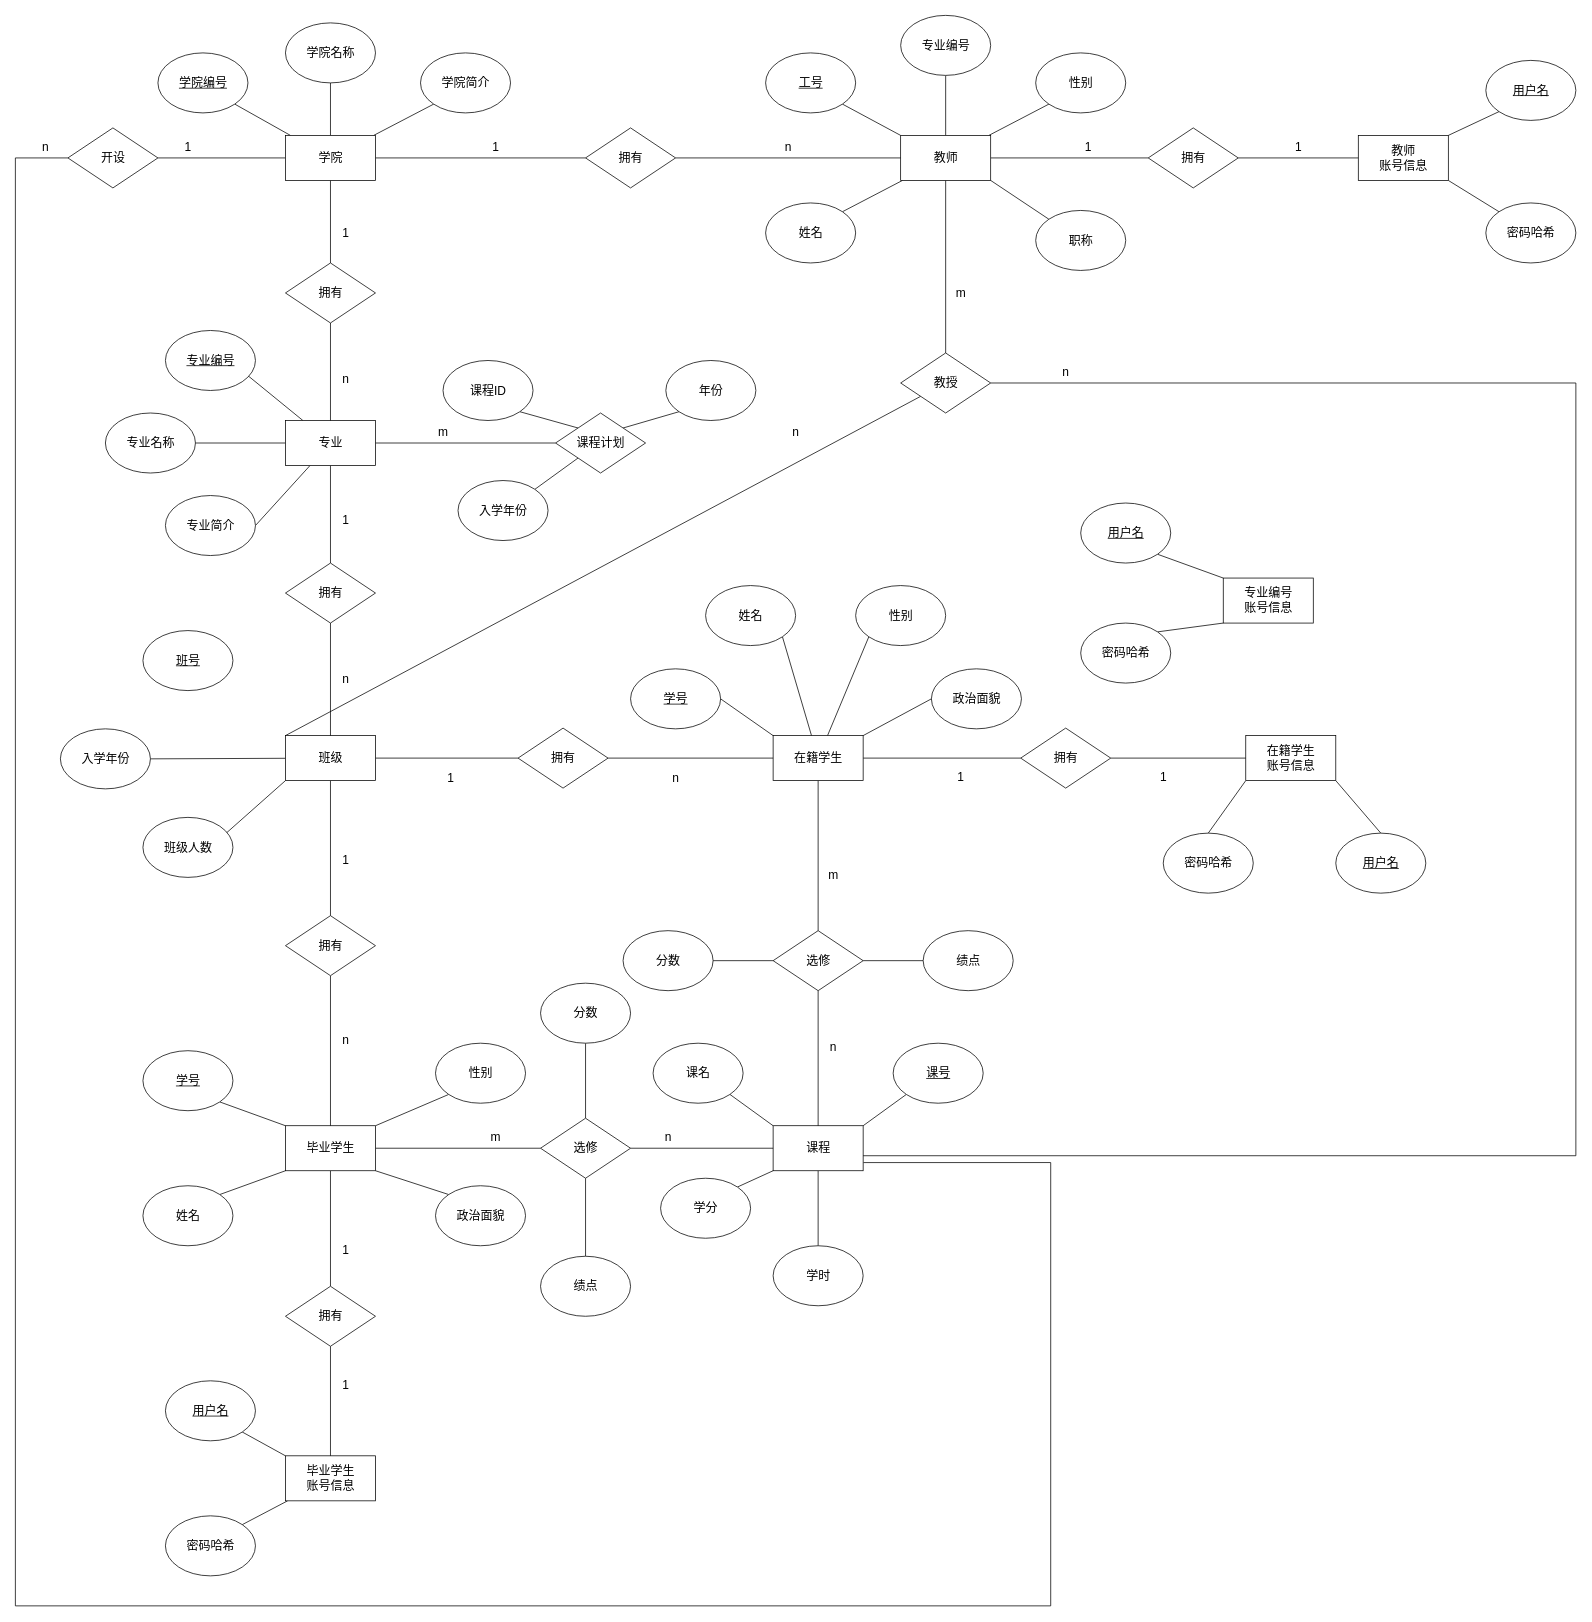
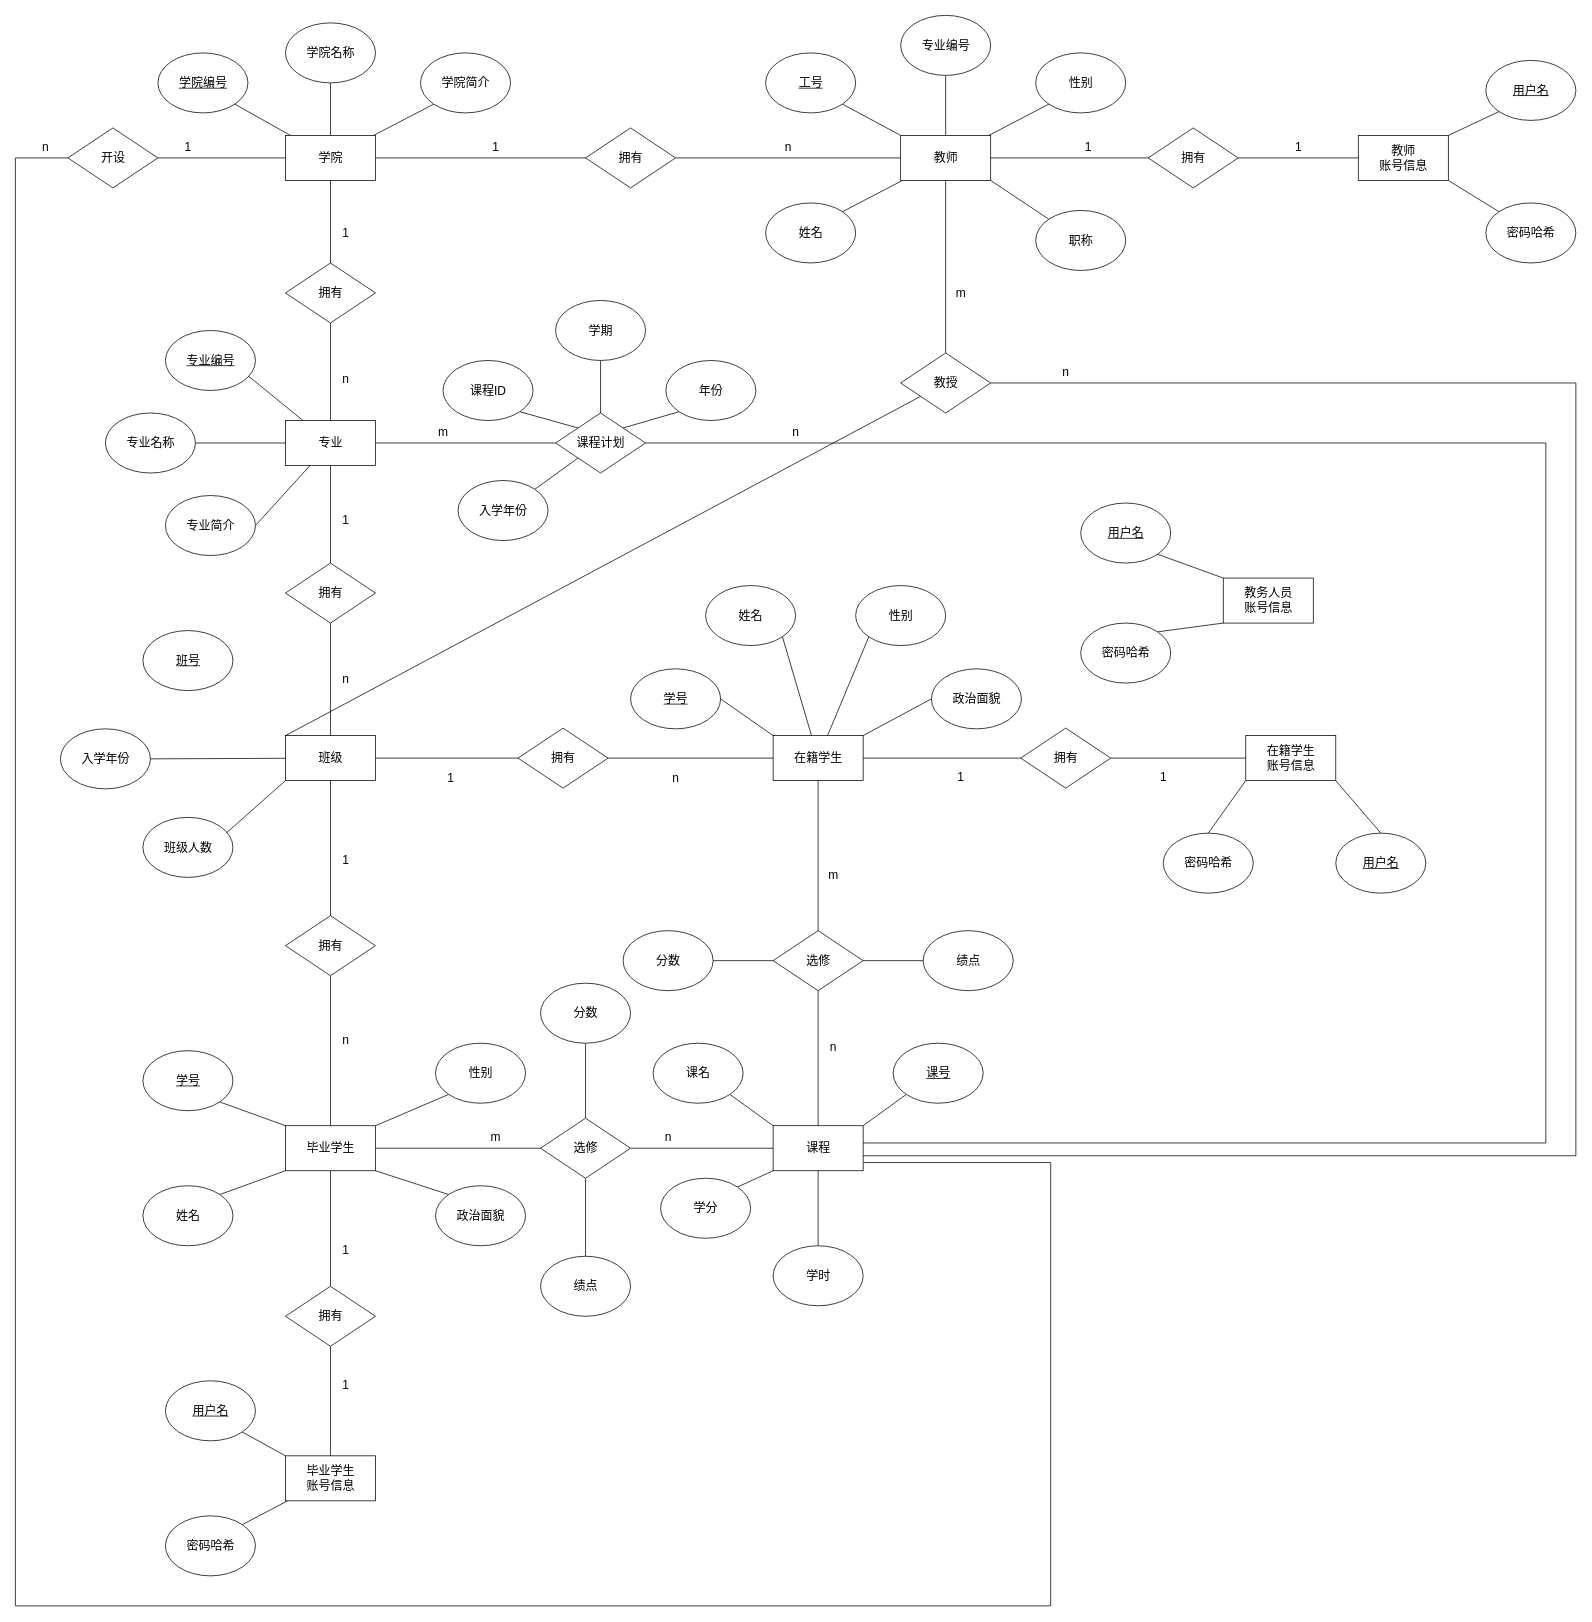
node "学期": added
edge "学期" -- "课程计划": added
node "专业编号 账号信息": label "专业编号 账号信息" -> "教务人员 账号信息"
edge "课程计划" -- "课程": added
